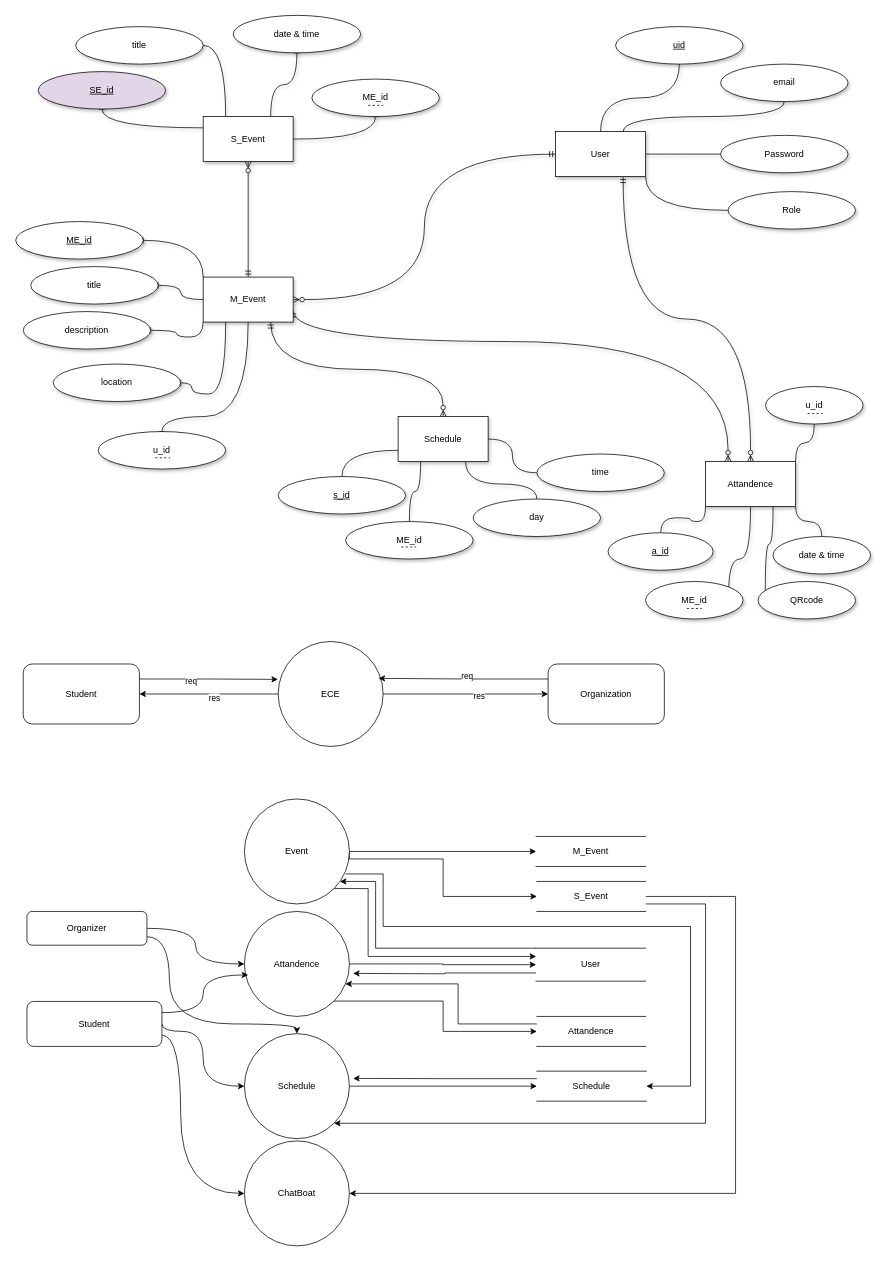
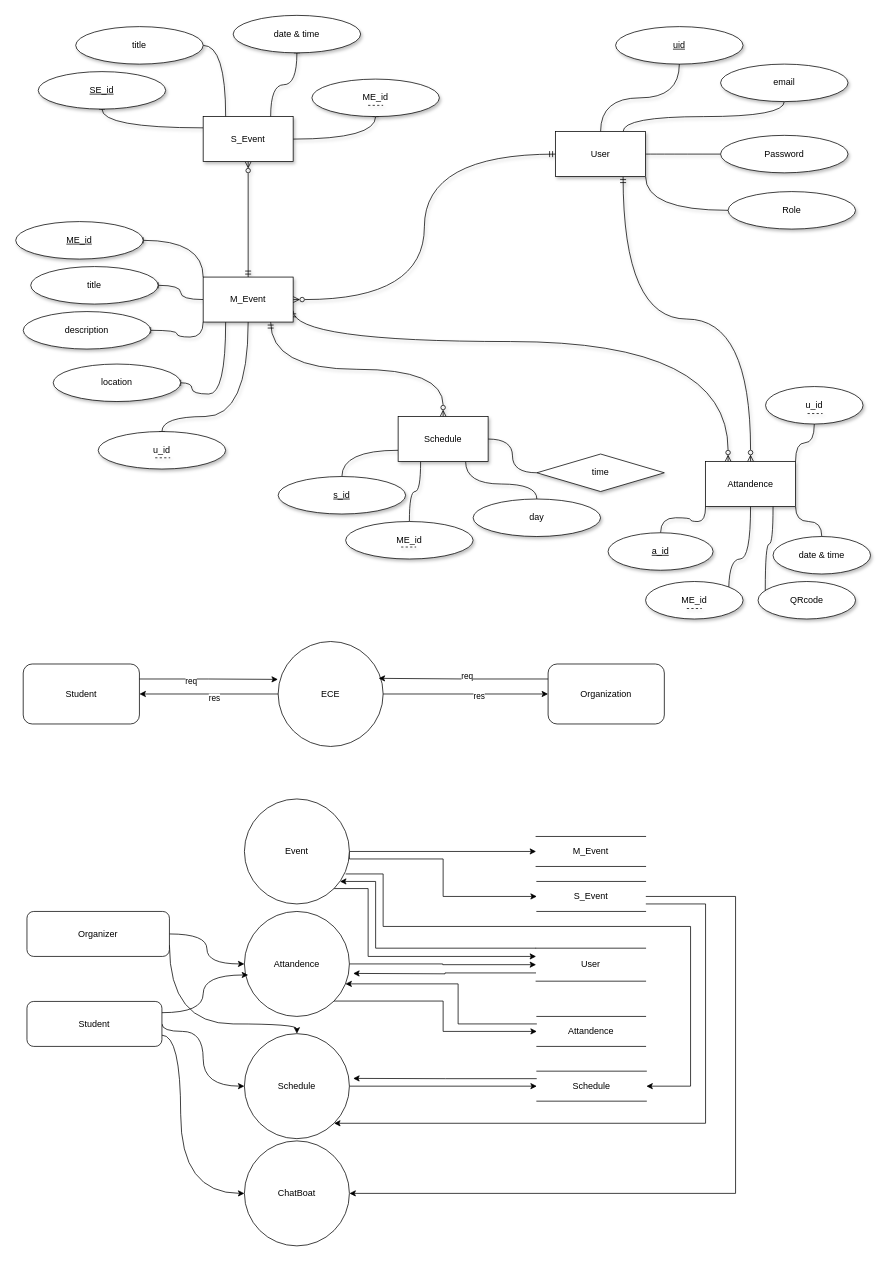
node "SE_id": fillcolor #e1d5e7 -> #ffffff
node "time": shape ellipse -> diamond
node "Organizer": size 120x34 -> 143x45
